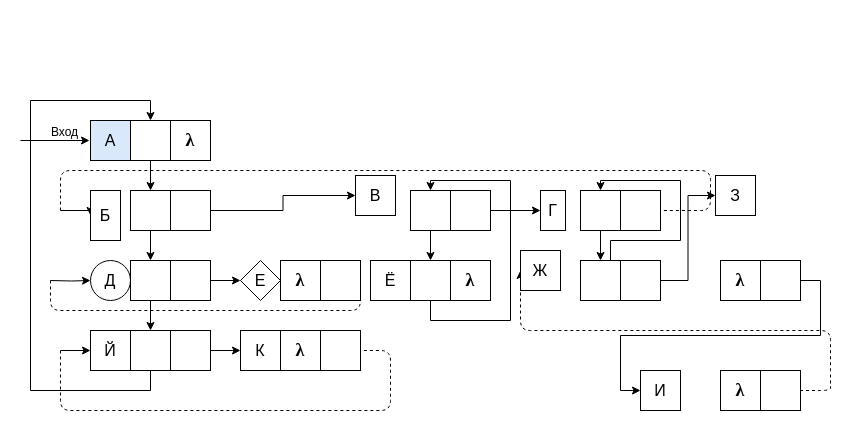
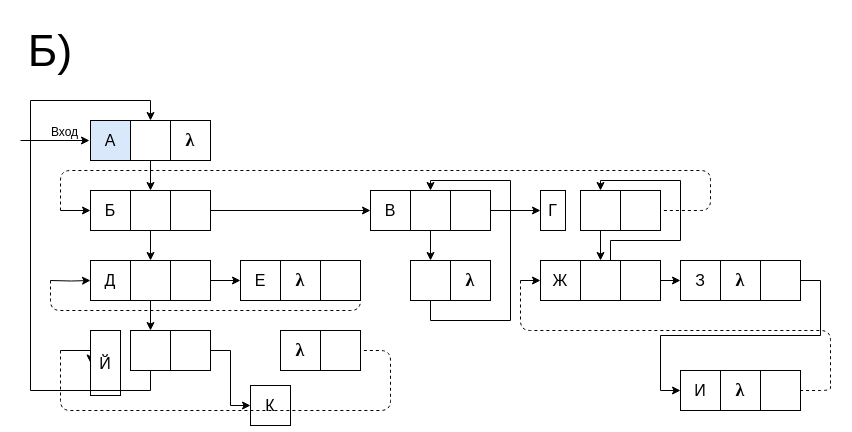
node "Б)": added
node "В": moved (376, 196) -> (391, 211)
node "З": moved (736, 196) -> (701, 281)
node "Б": size 30x50 -> 40x40
node "Ж": moved (541, 271) -> (561, 281)
node "Д": shape ellipse -> rectangle
node "Е": shape diamond -> rectangle
node "Ё": removed
node "Й": size 40x40 -> 30x65
node "К": moved (261, 351) -> (271, 406)
node "И": moved (661, 391) -> (701, 391)
